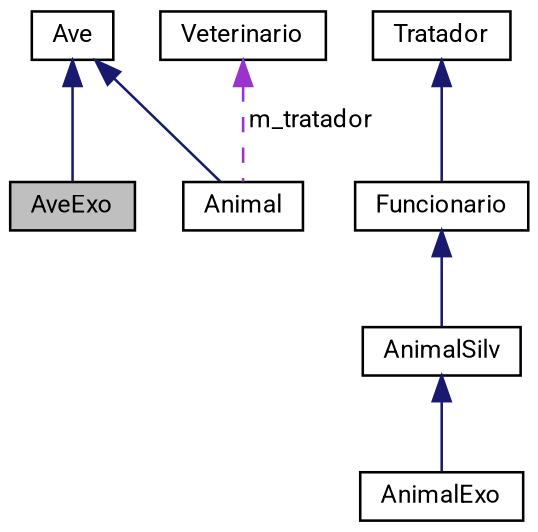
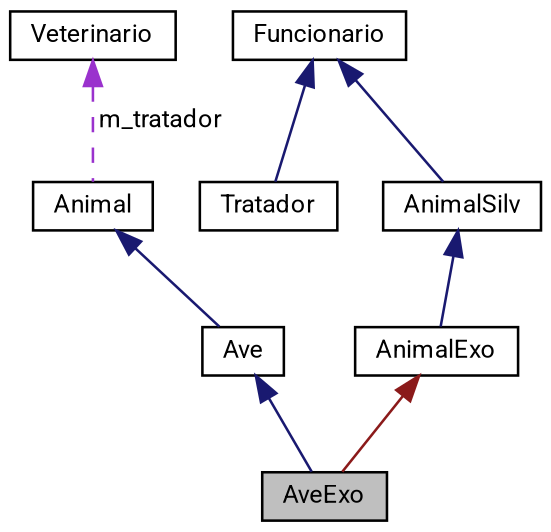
edge "Animal" -> "Ave": reversed
edge "Funcionario" -> "Tratador": reversed
edge "AveExo" -> "AnimalExo": added
